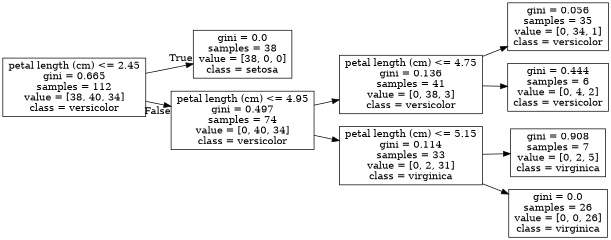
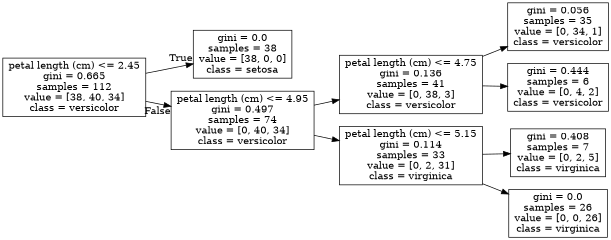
node "gini = 0.908 samples = 7 value = [0, 2, 5] class = virginica": label "gini = 0.908 samples = 7 value = [0, 2, 5] class = virginica" -> "gini = 0.408 samples = 7 value = [0, 2, 5] class = virginica"
